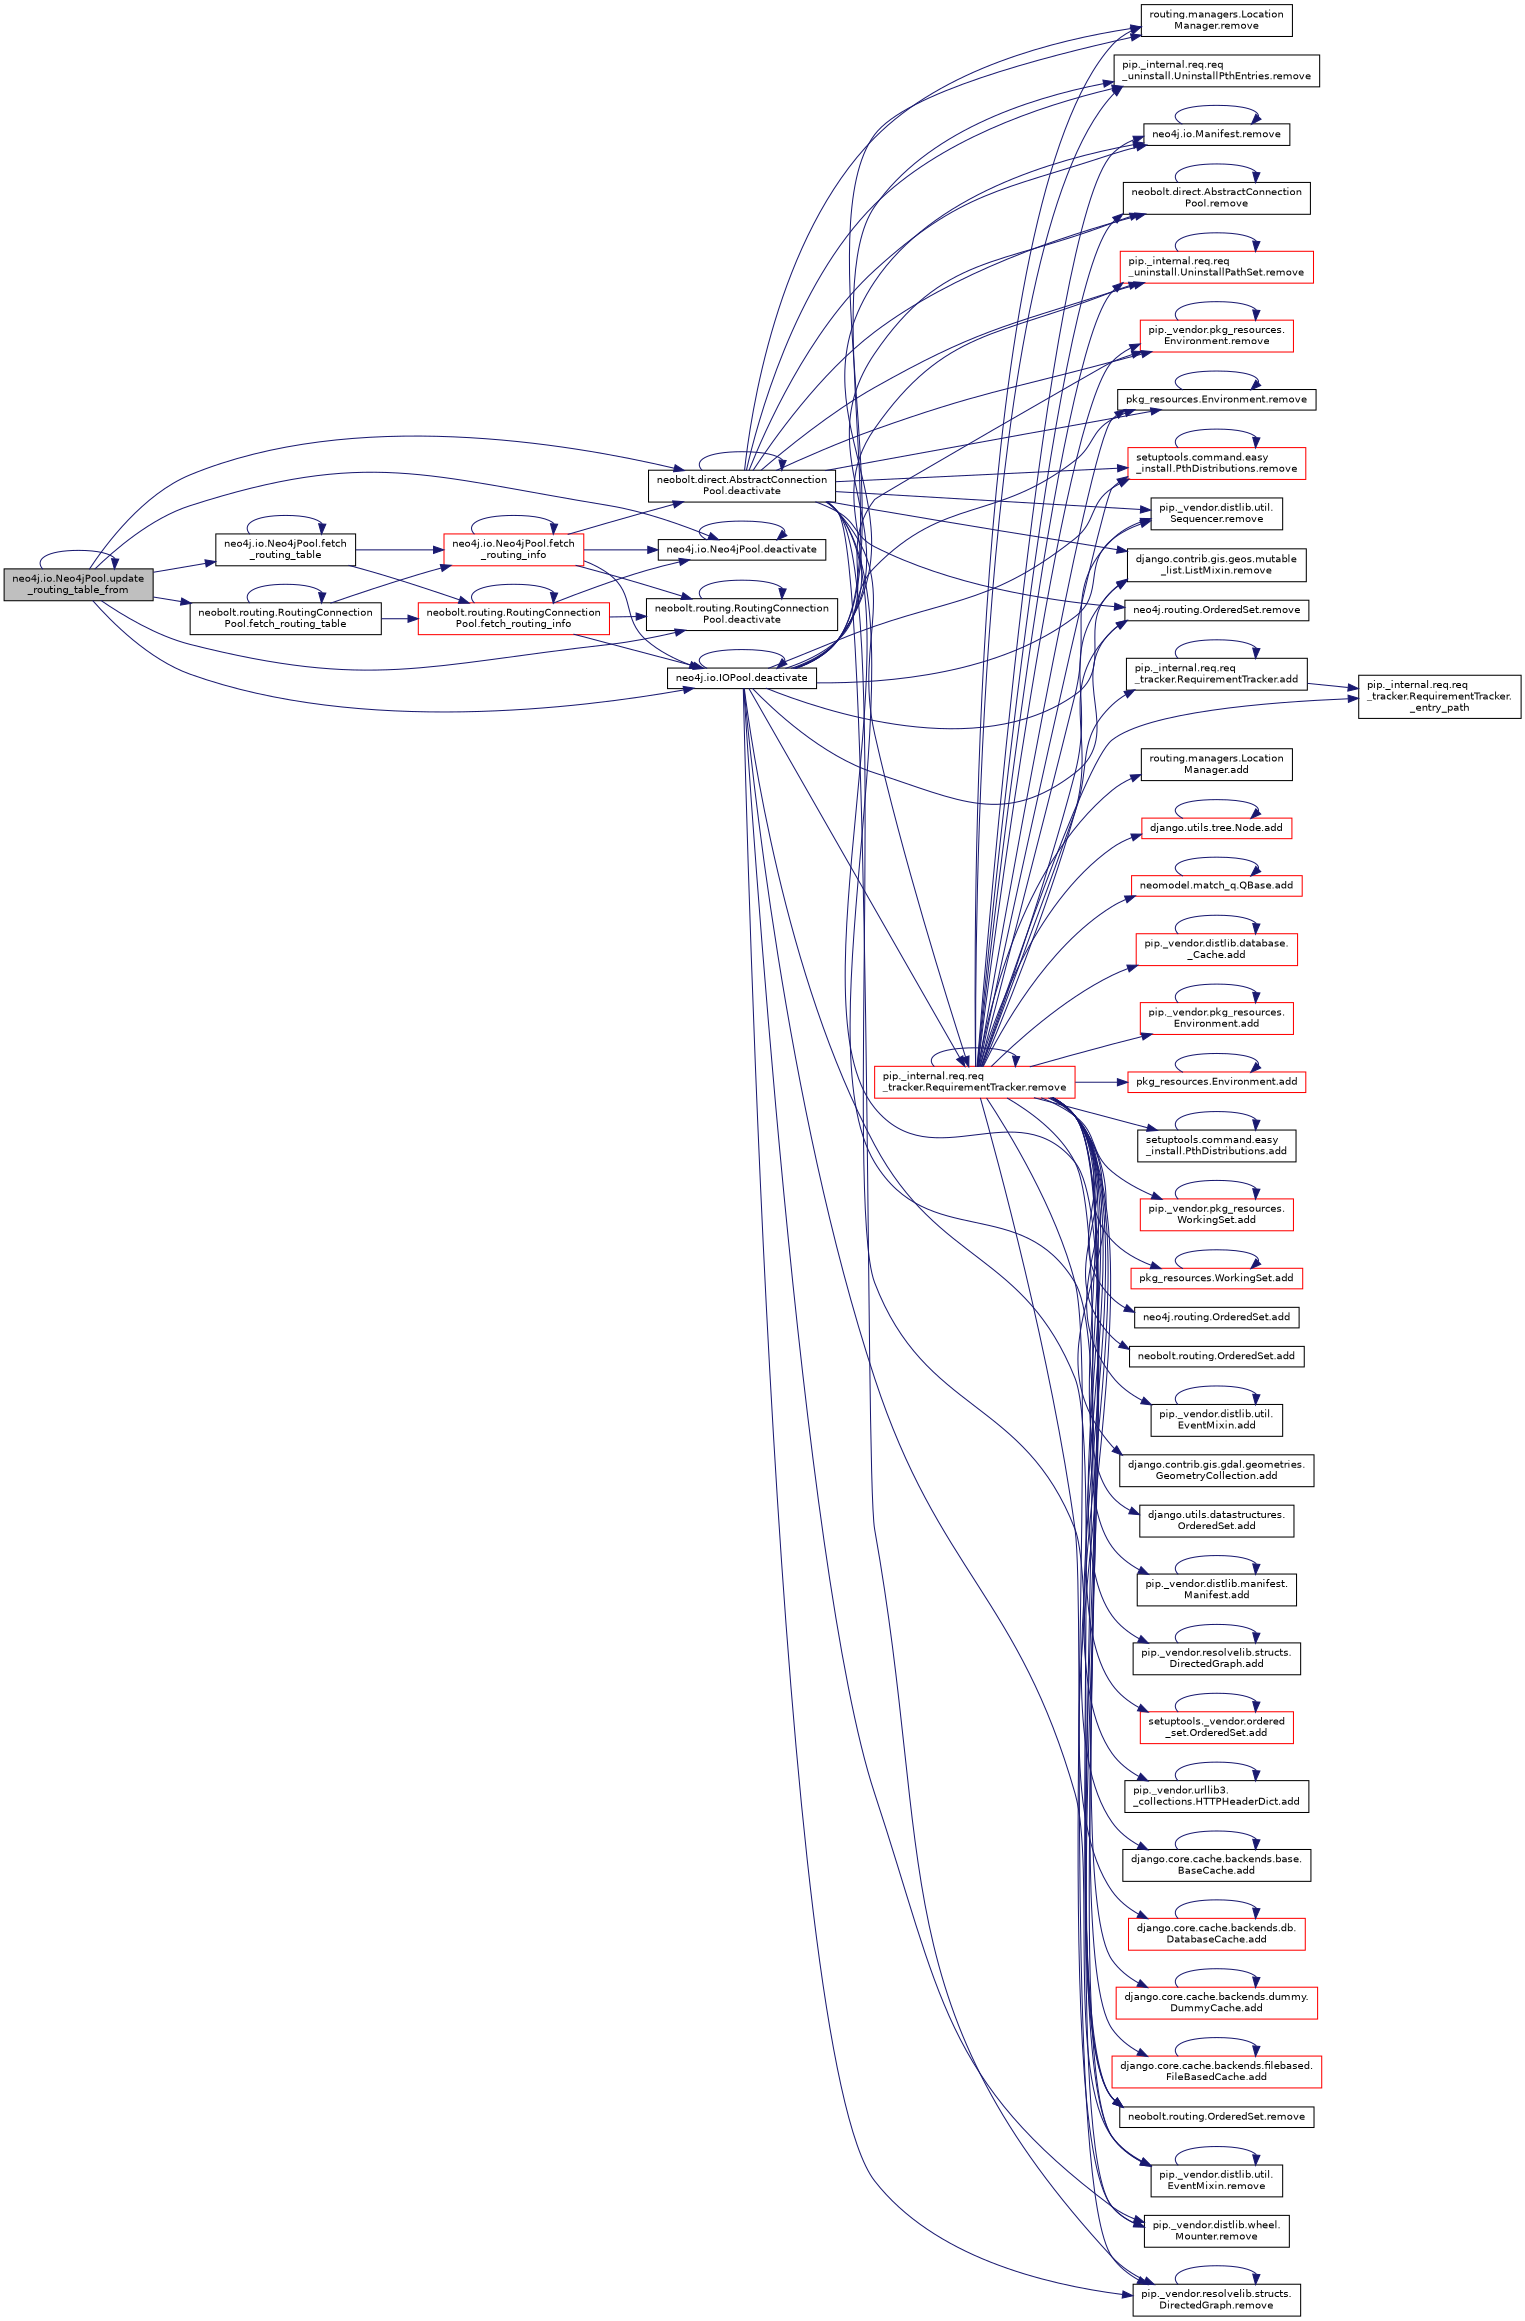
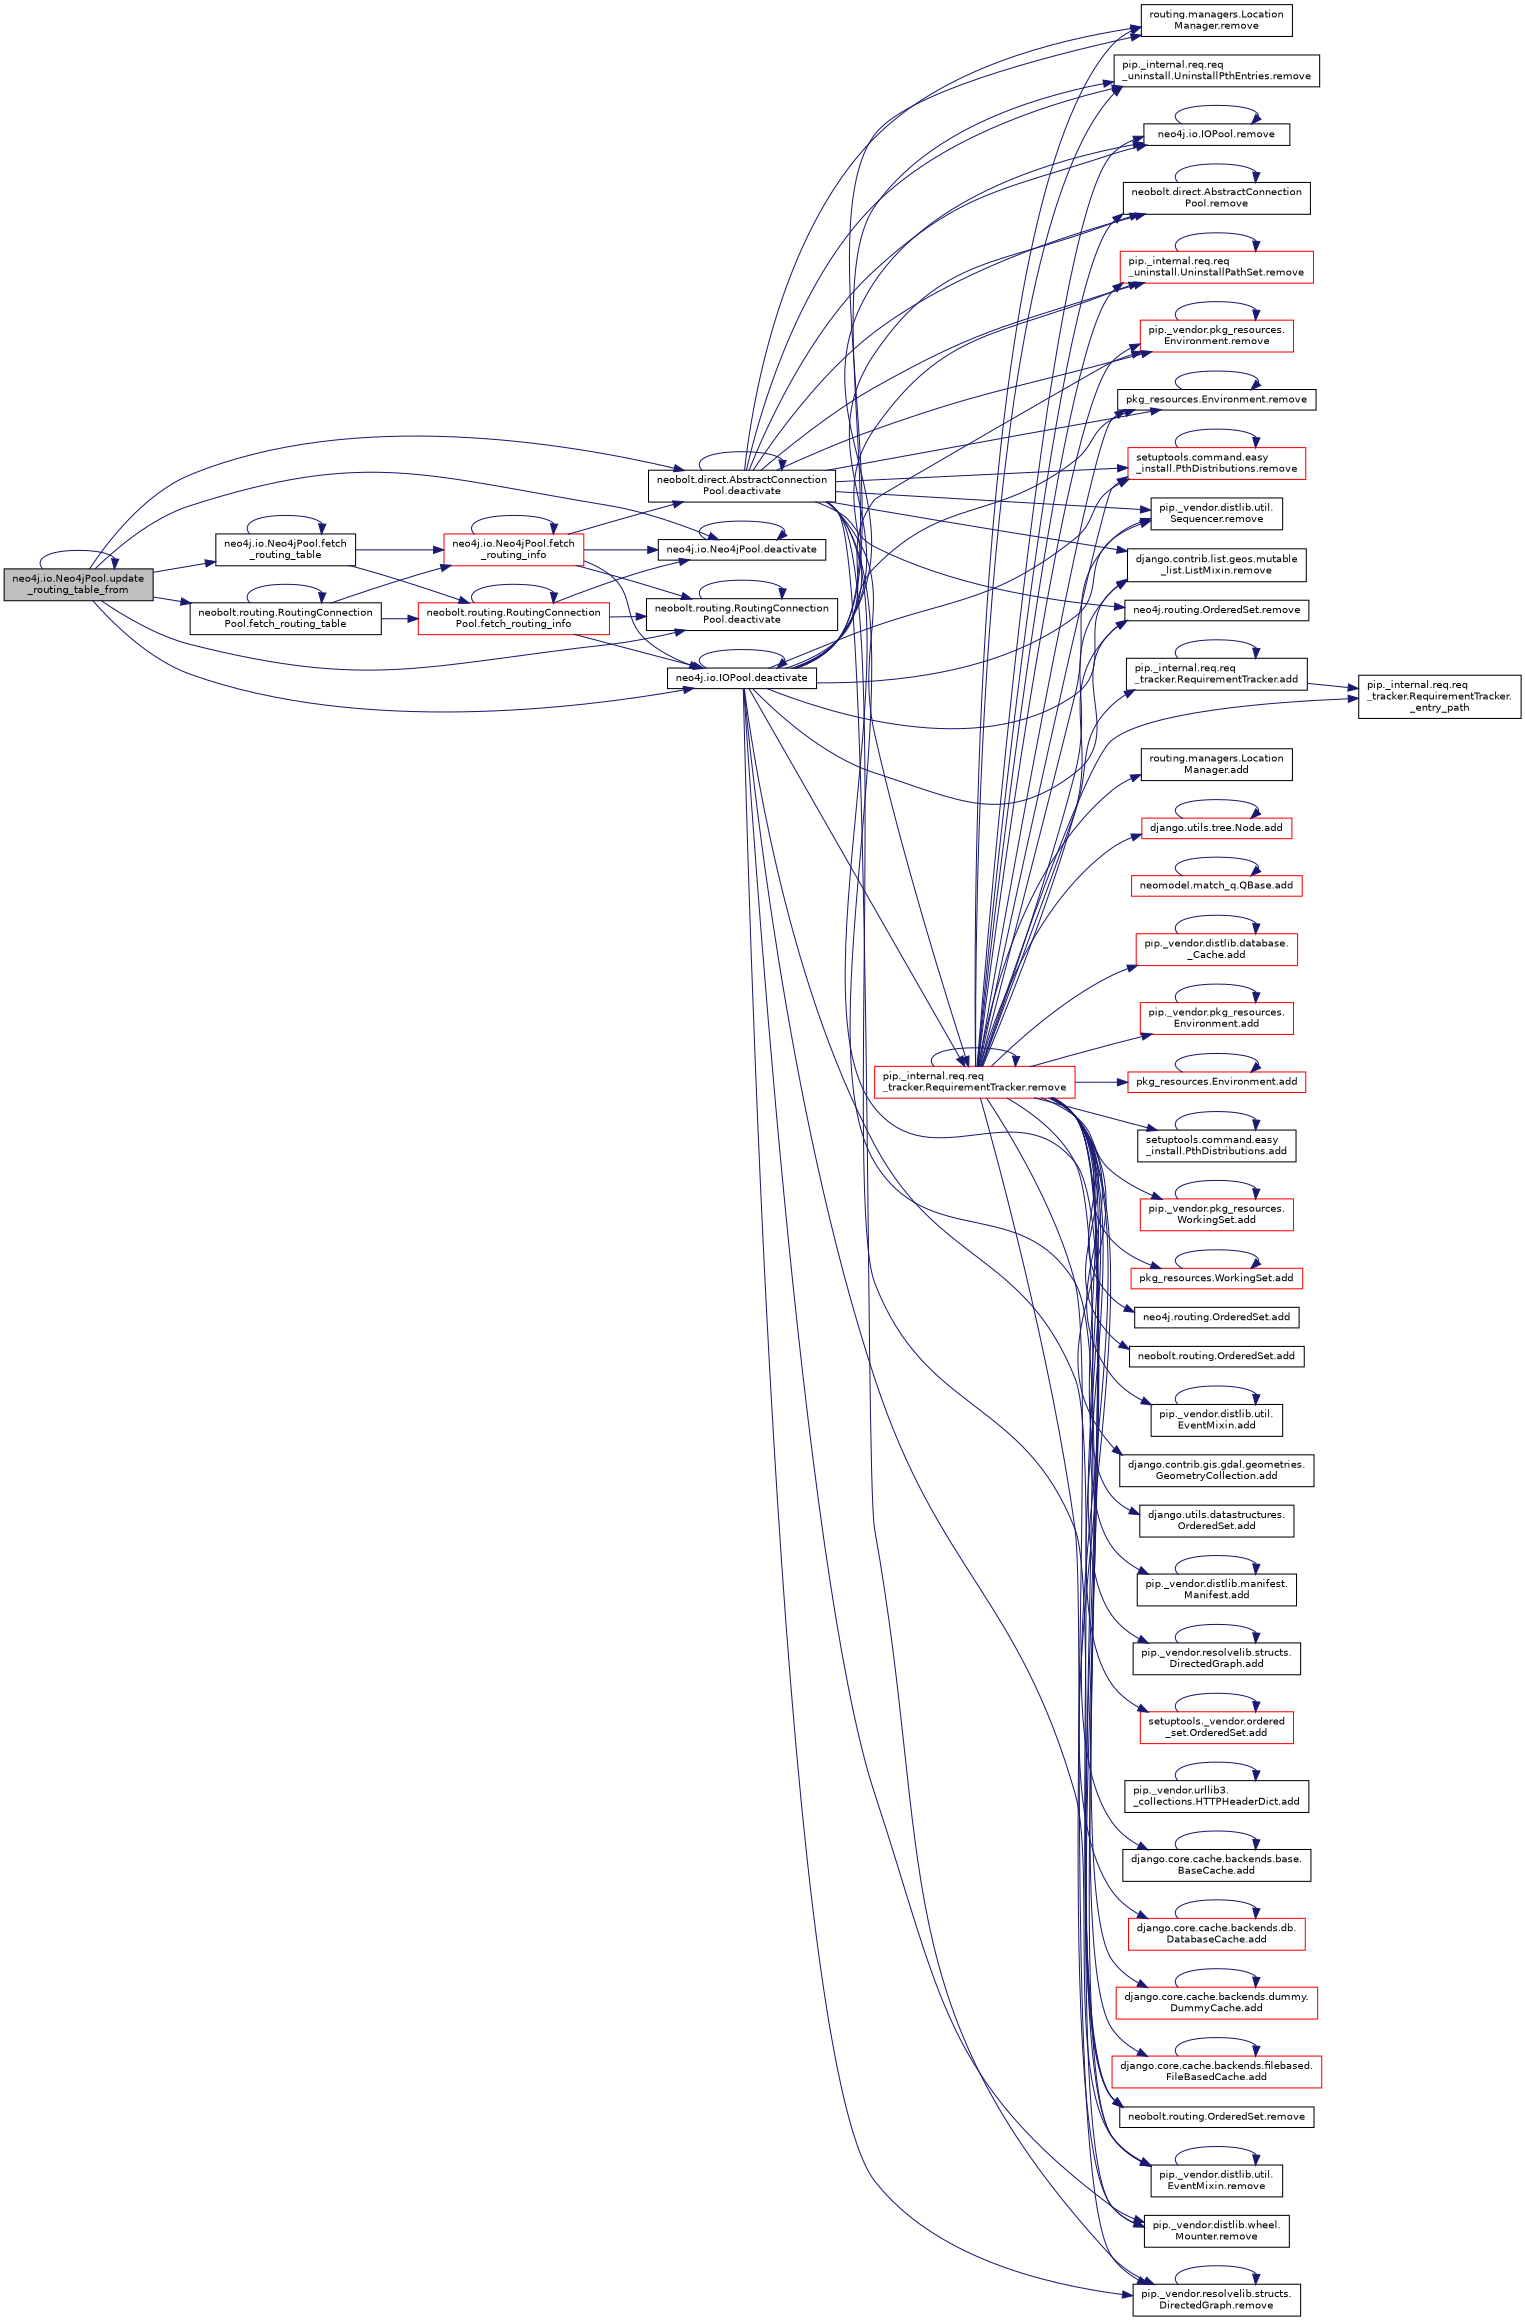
node "neo4j.io.Manifest.remove": label "neo4j.io.Manifest.remove" -> "neo4j.io.IOPool.remove"
node "django.contrib.gis.geos.mutable _list.ListMixin.remove": label "django.contrib.gis.geos.mutable _list.ListMixin.remove" -> "django.contrib.list.geos.mutable _list.ListMixin.remove"
edge "pip._internal.req.req _tracker.RequirementTracker.remove" -> "neomodel.match_q.QBase.add": removed
edge "pip._internal.req.req _tracker.RequirementTracker.remove" -> "pip._vendor.urllib3. _collections.HTTPHeaderDict.add": removed
